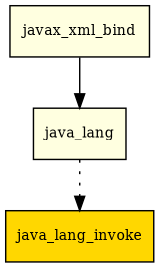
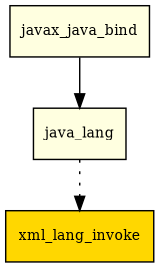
node "javax_xml_bind": label "javax_xml_bind" -> "javax_java_bind"
node "java_lang_invoke": label "java_lang_invoke" -> "xml_lang_invoke"
